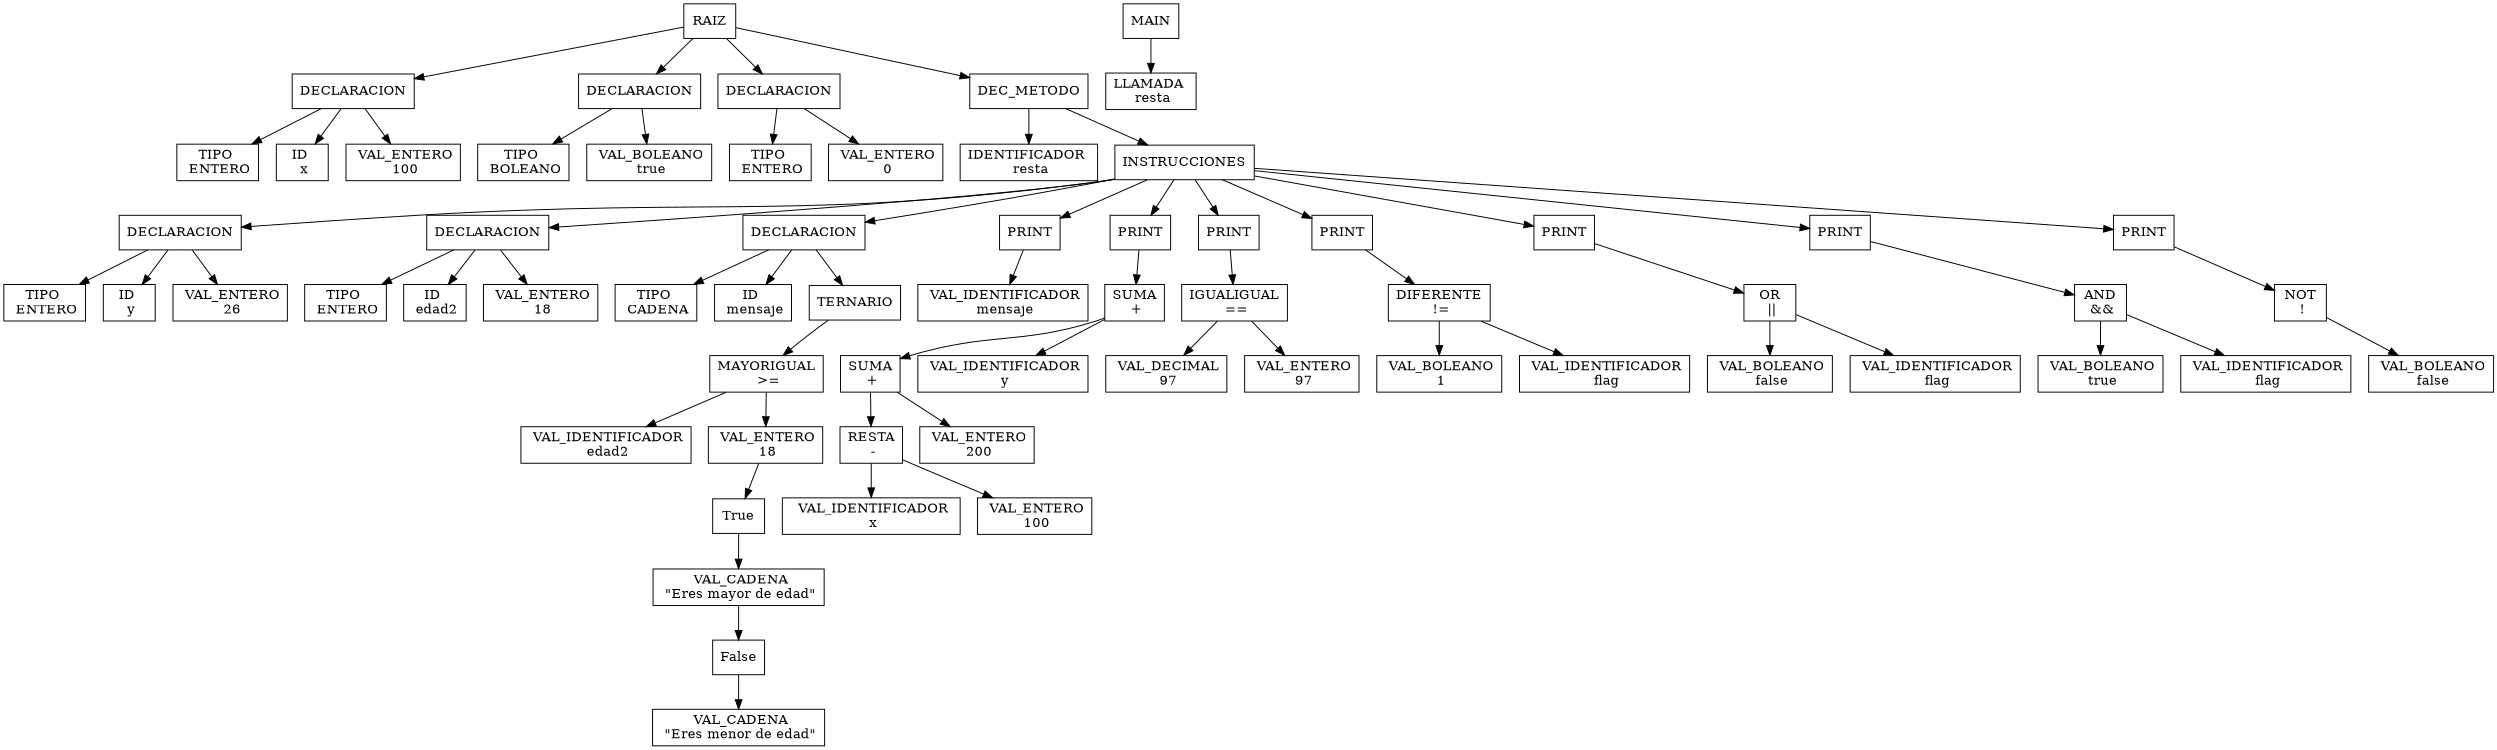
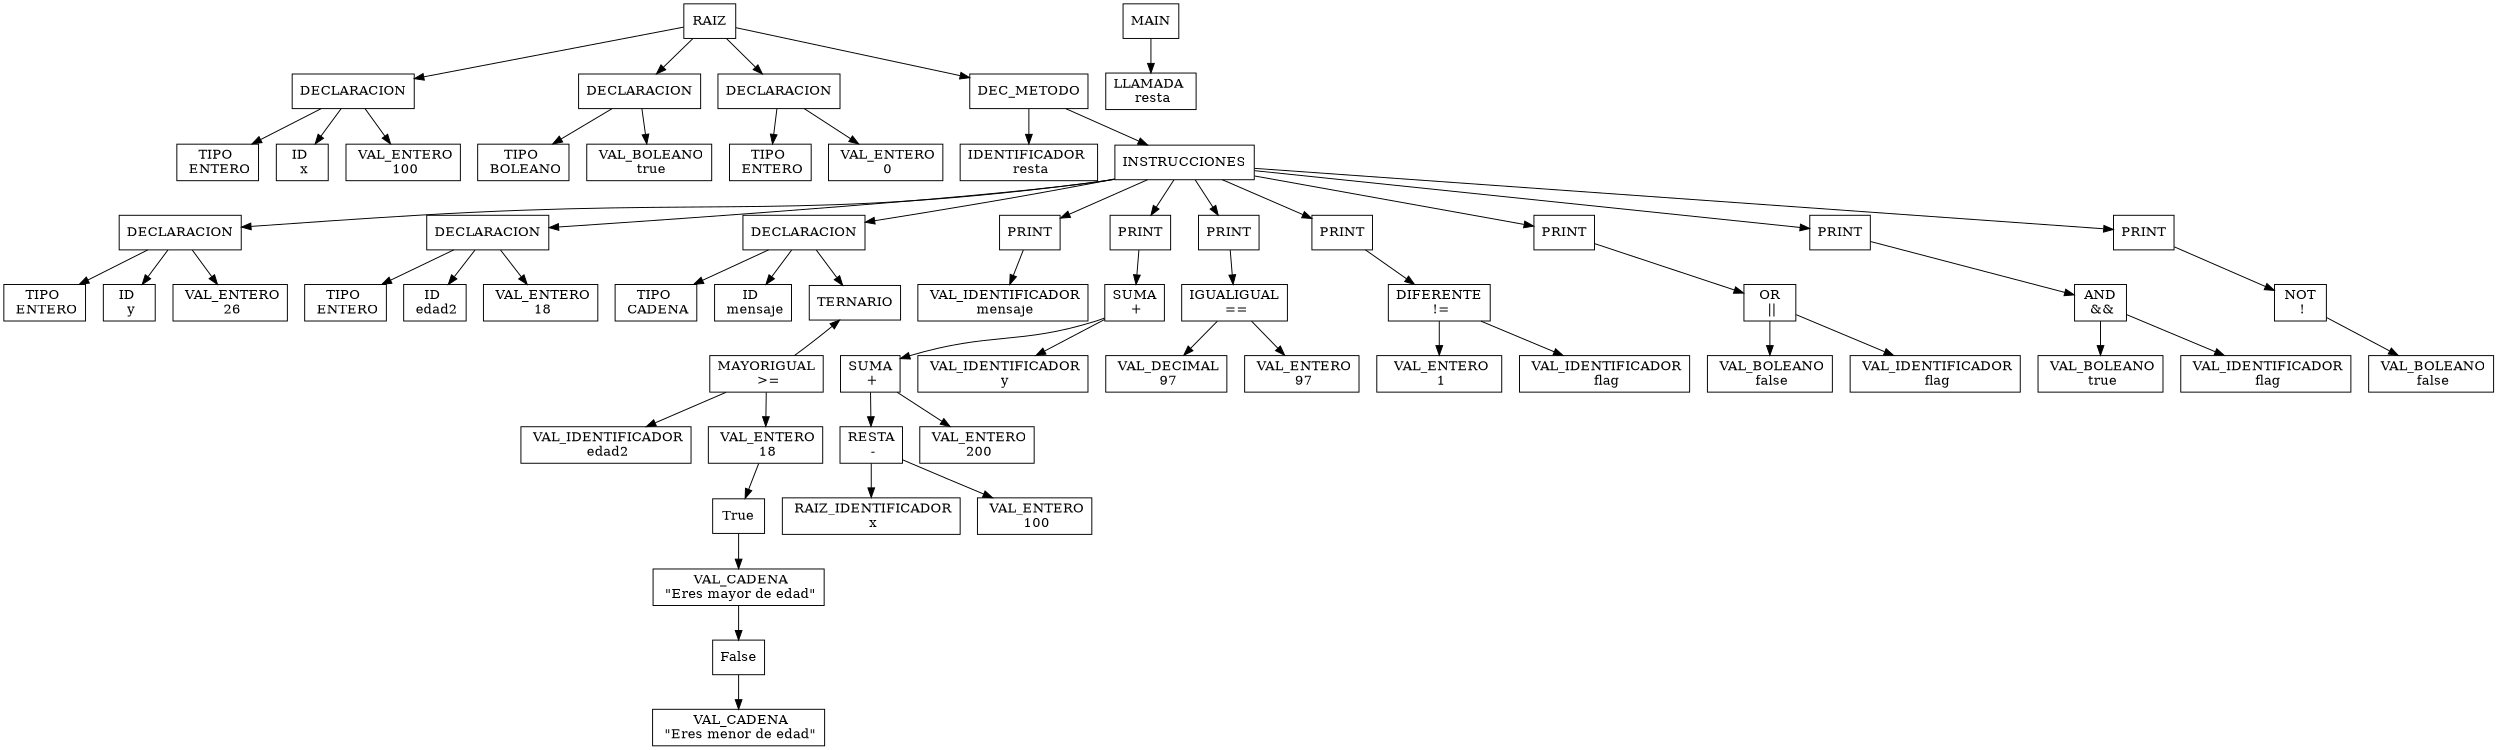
edge "TERNARIO" -> "MAYORIGUAL >=": reversed
node "VAL_BOLEANO 1": label "VAL_BOLEANO 1" -> "VAL_ENTERO 1"
node "VAL_IDENTIFICADOR x": label "VAL_IDENTIFICADOR x" -> "RAIZ_IDENTIFICADOR x"
